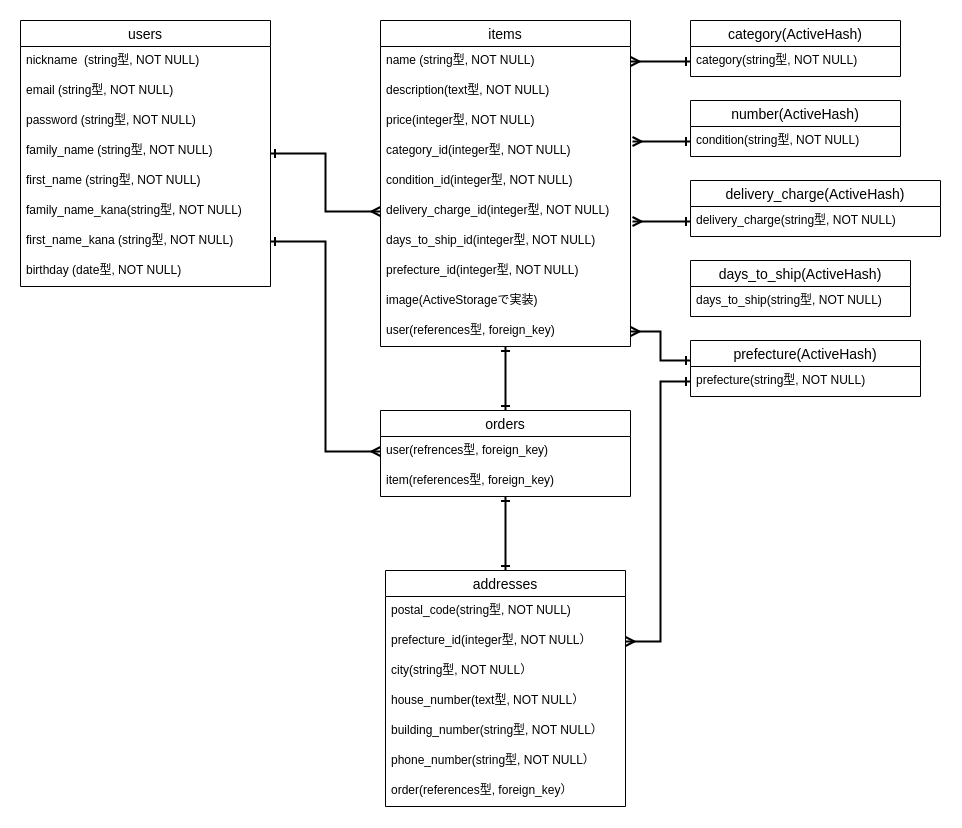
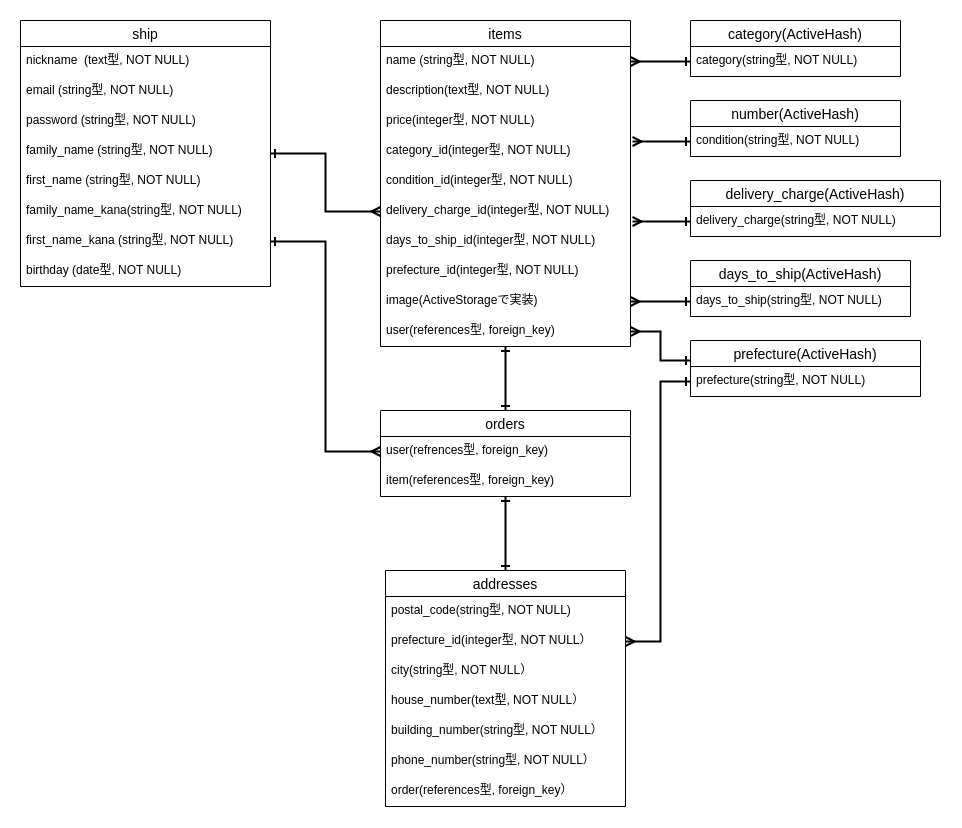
node "users": label "users" -> "ship"
node "nickname (string型, NOT NULL)": label "nickname (string型, NOT NULL)" -> "nickname (text型, NOT NULL)"
edge "image(ActiveStorageで実装)" -- "days_to_ship(string型, NOT NULL)": added
